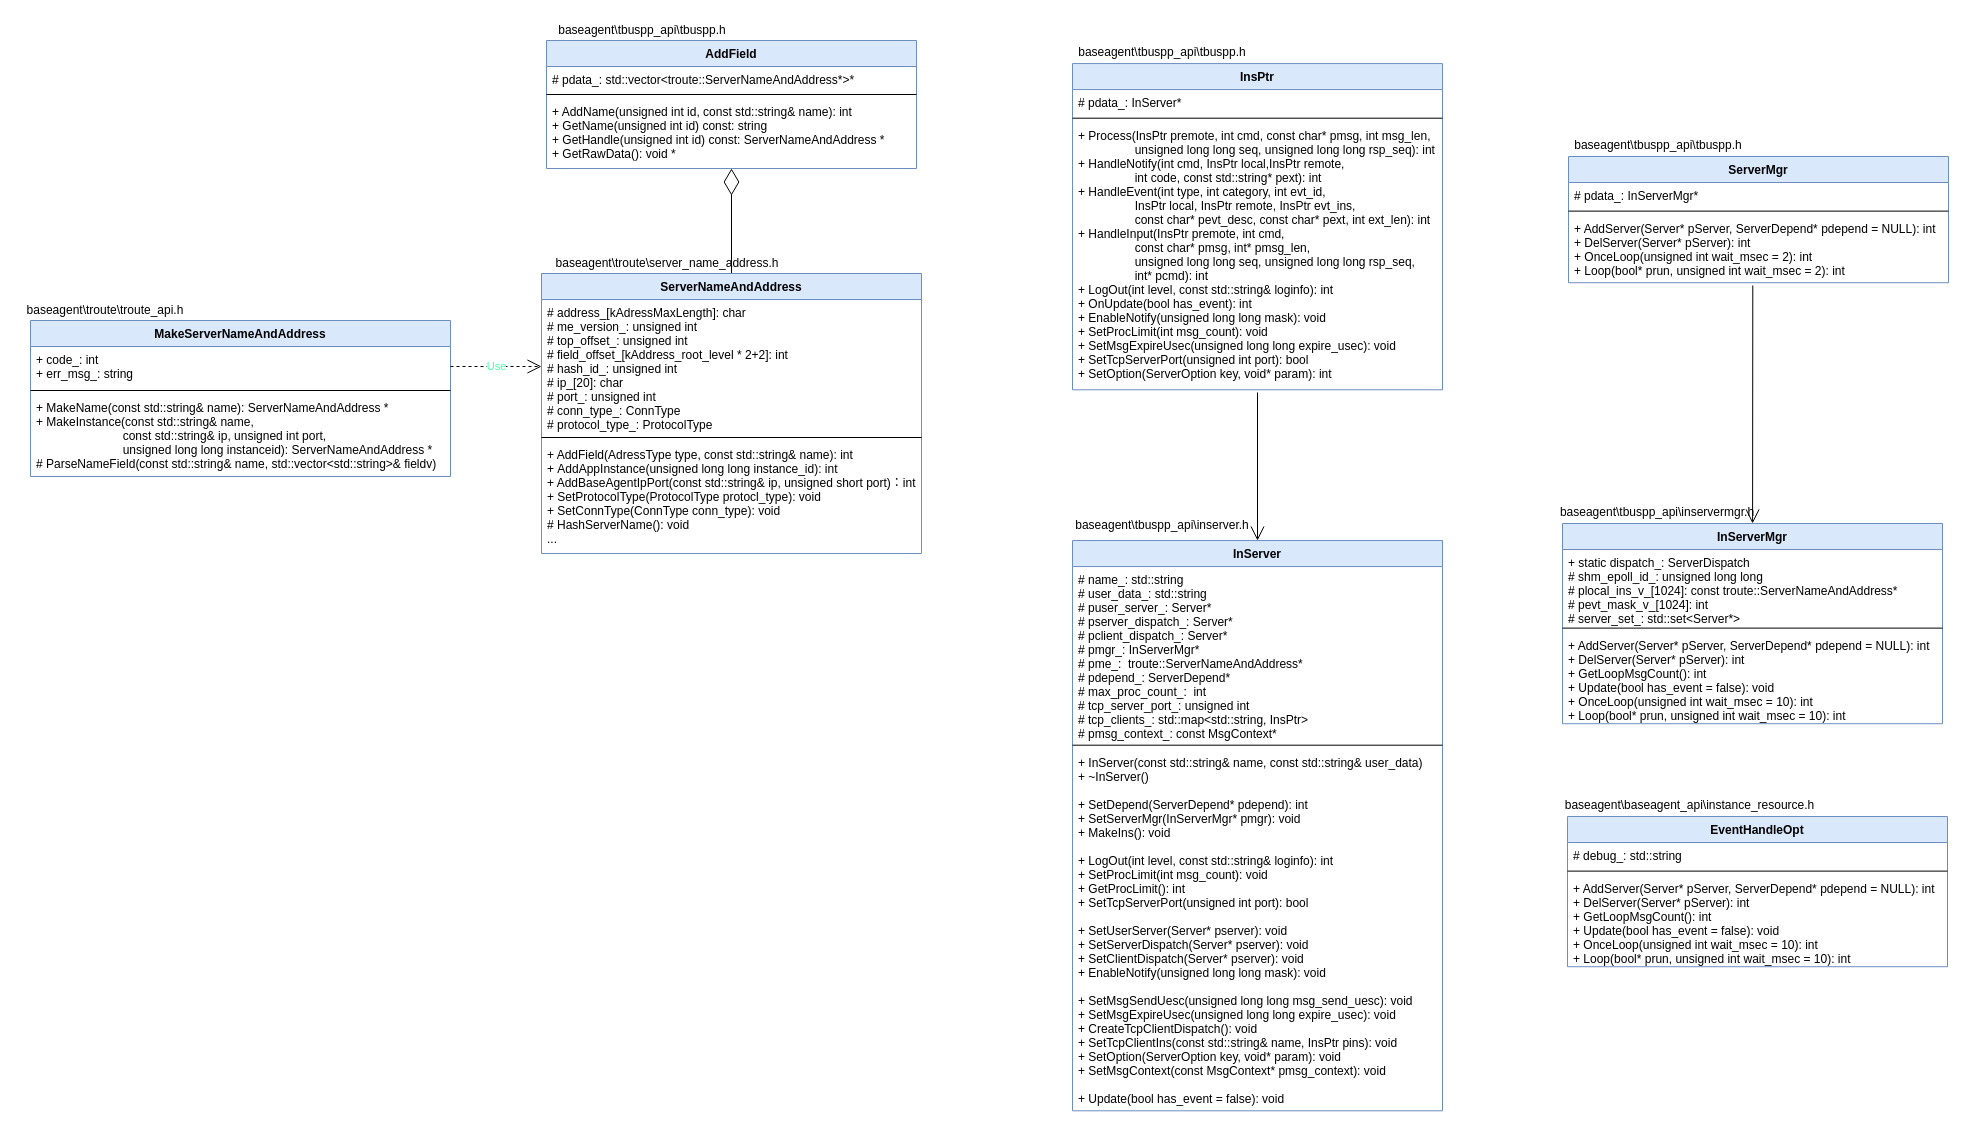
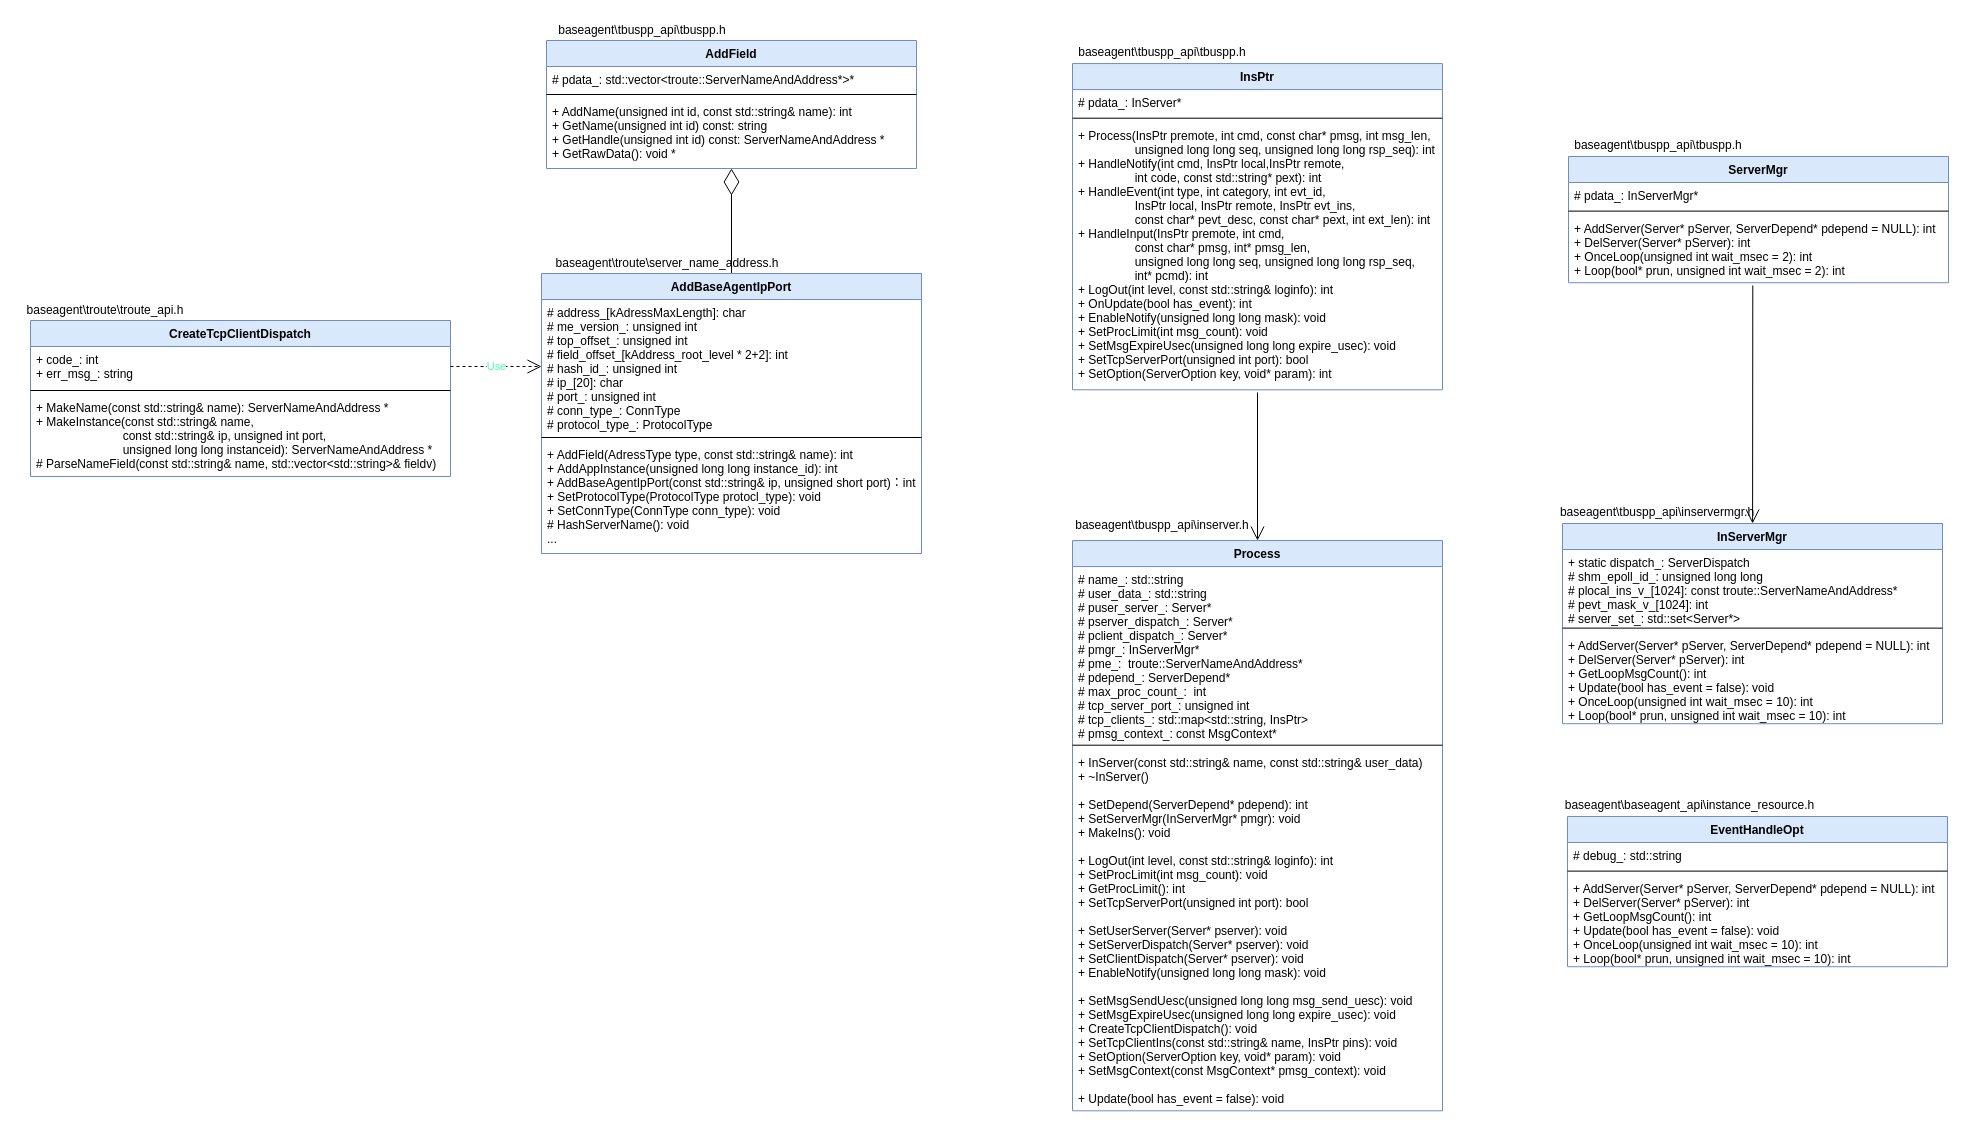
node "ServerNameAndAddress": label "ServerNameAndAddress" -> "AddBaseAgentIpPort"
node "MakeServerNameAndAddress": label "MakeServerNameAndAddress" -> "CreateTcpClientDispatch"
node "InServer": label "InServer" -> "Process"
